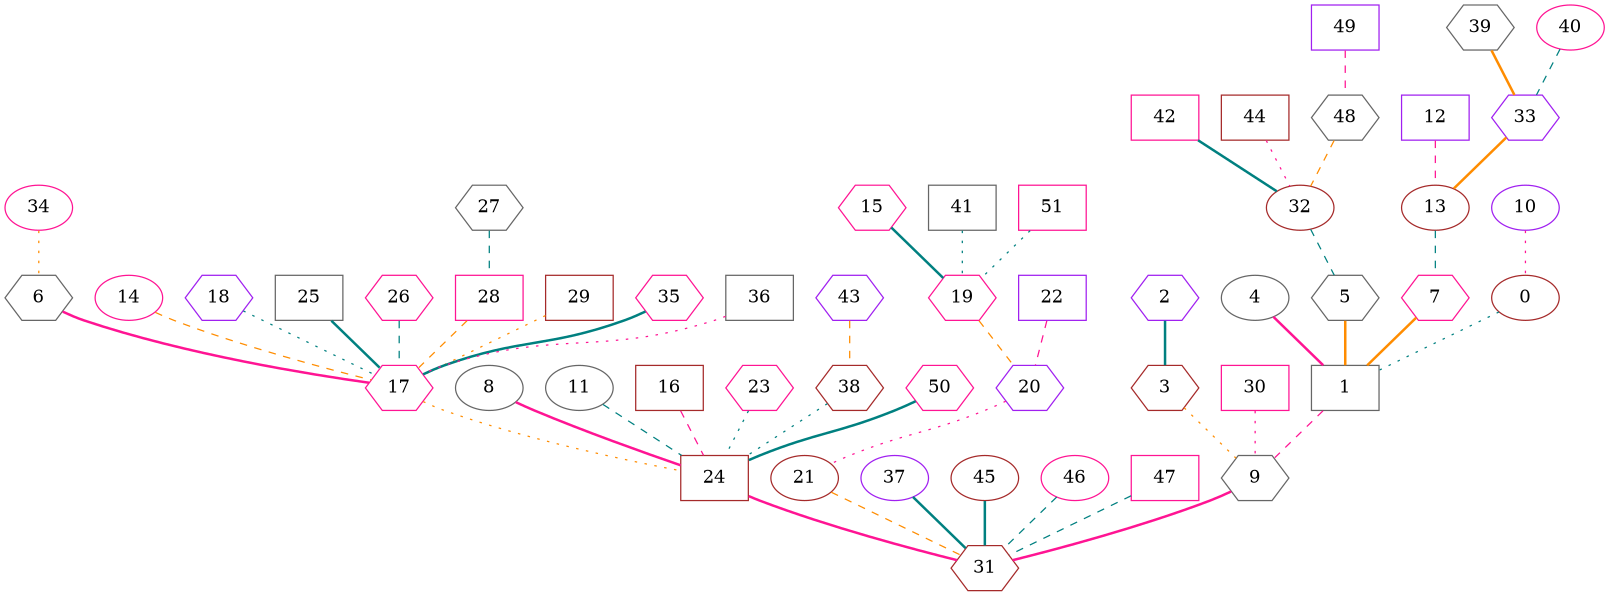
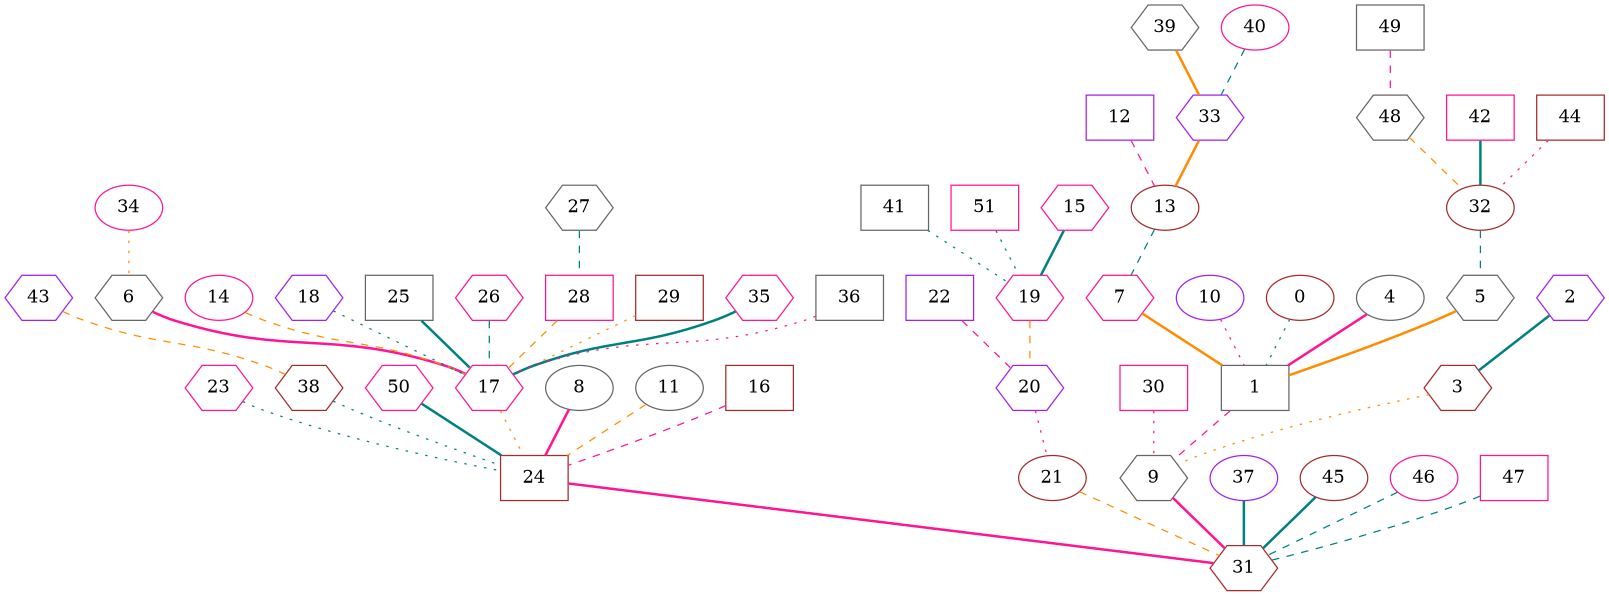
node "49": color purple -> gray40
edge "10" -- "0": now "10" -- "1"
edge "11" -- "24": color teal -> darkorange
